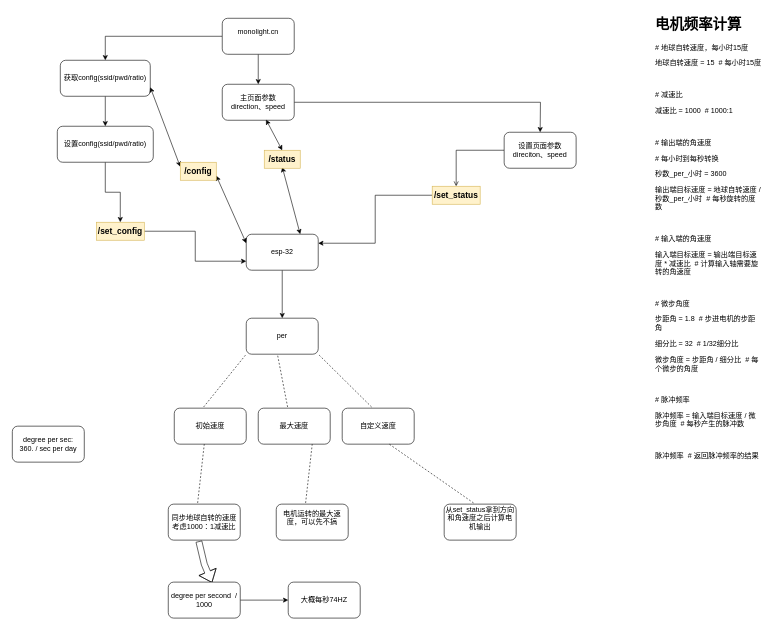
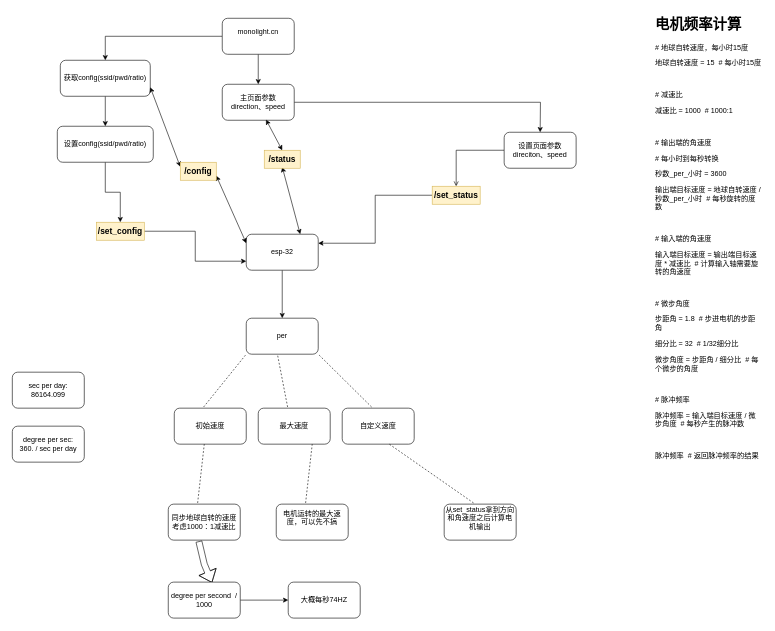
node "sec per day: 86164.099": added
